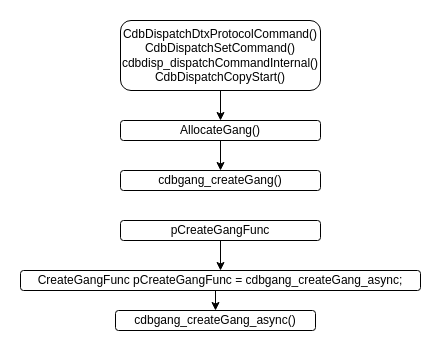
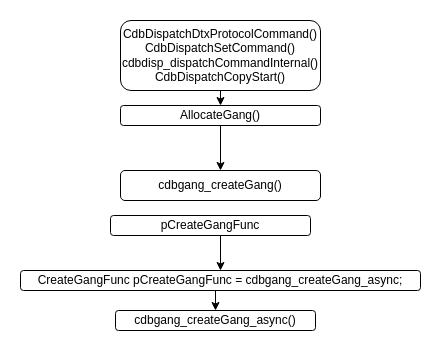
node "AllocateGang()": moved (221, 131) -> (221, 116)
node "cdbgang_createGang()": size 200x20 -> 200x30
node "pCreateGangFunc": moved (221, 231) -> (211, 226)
